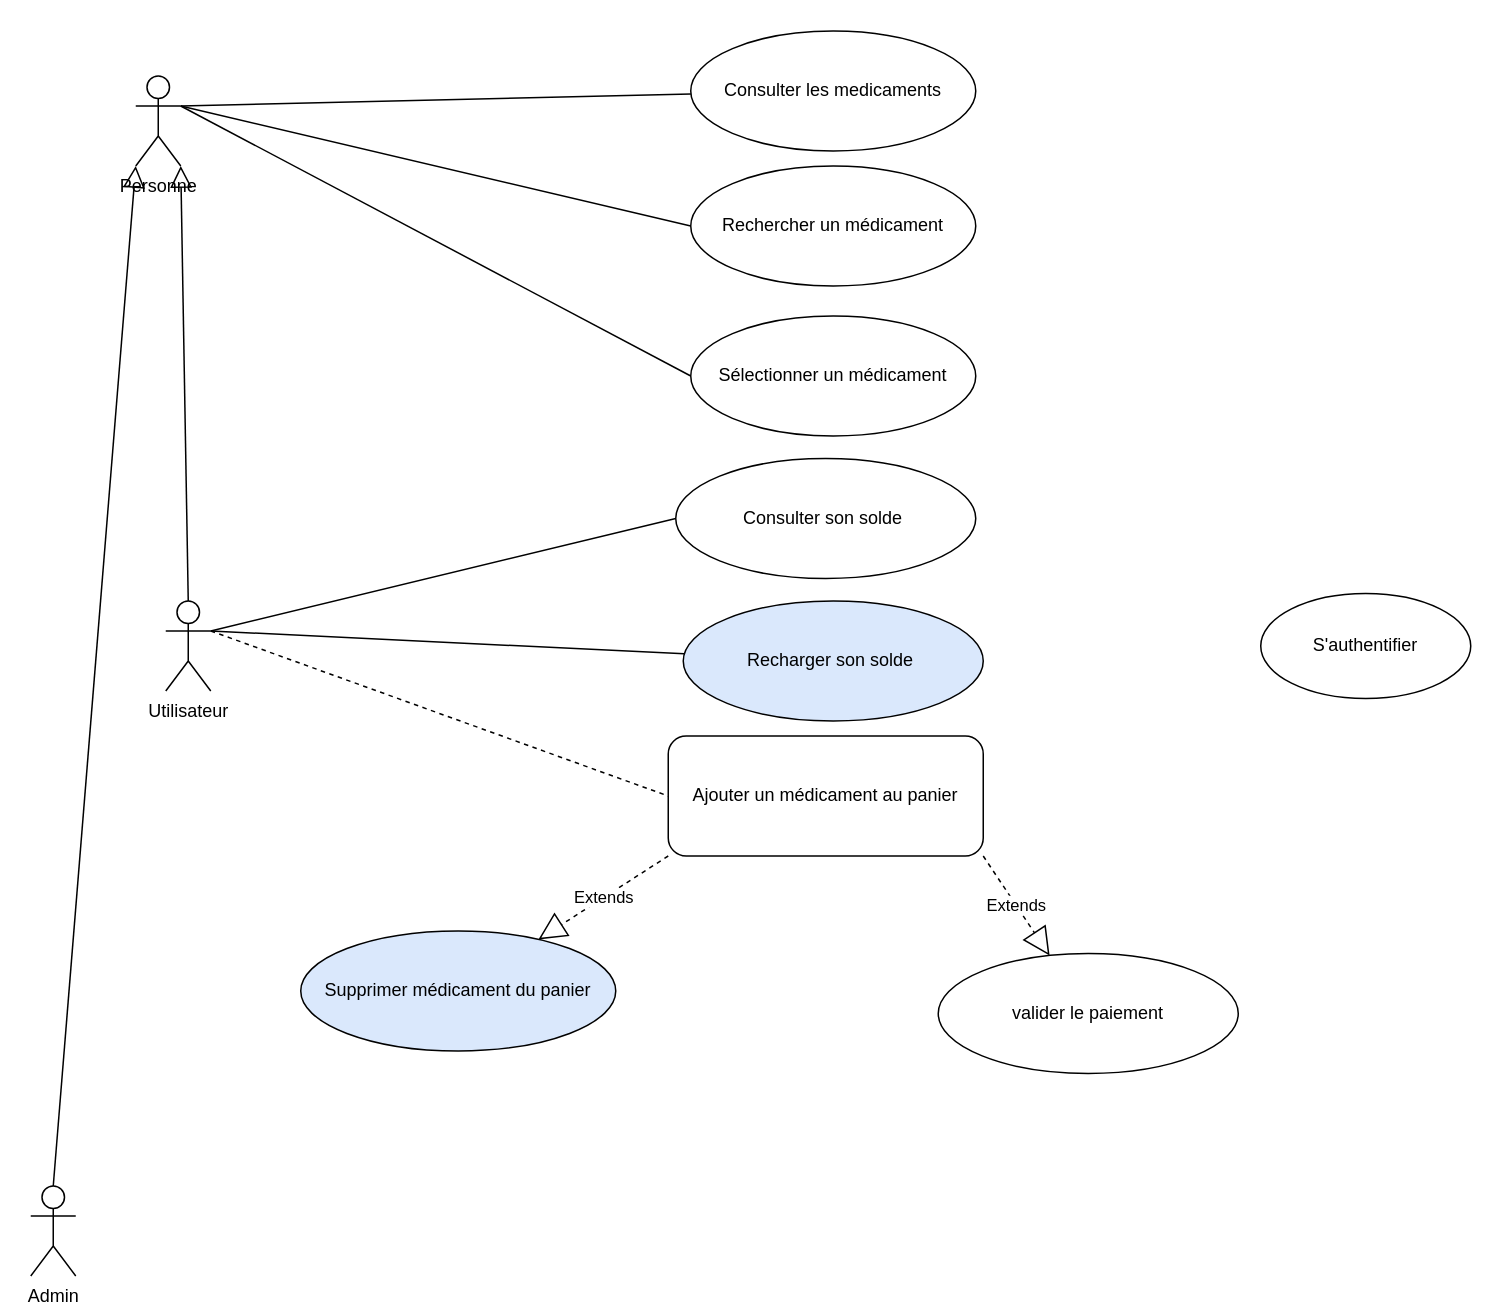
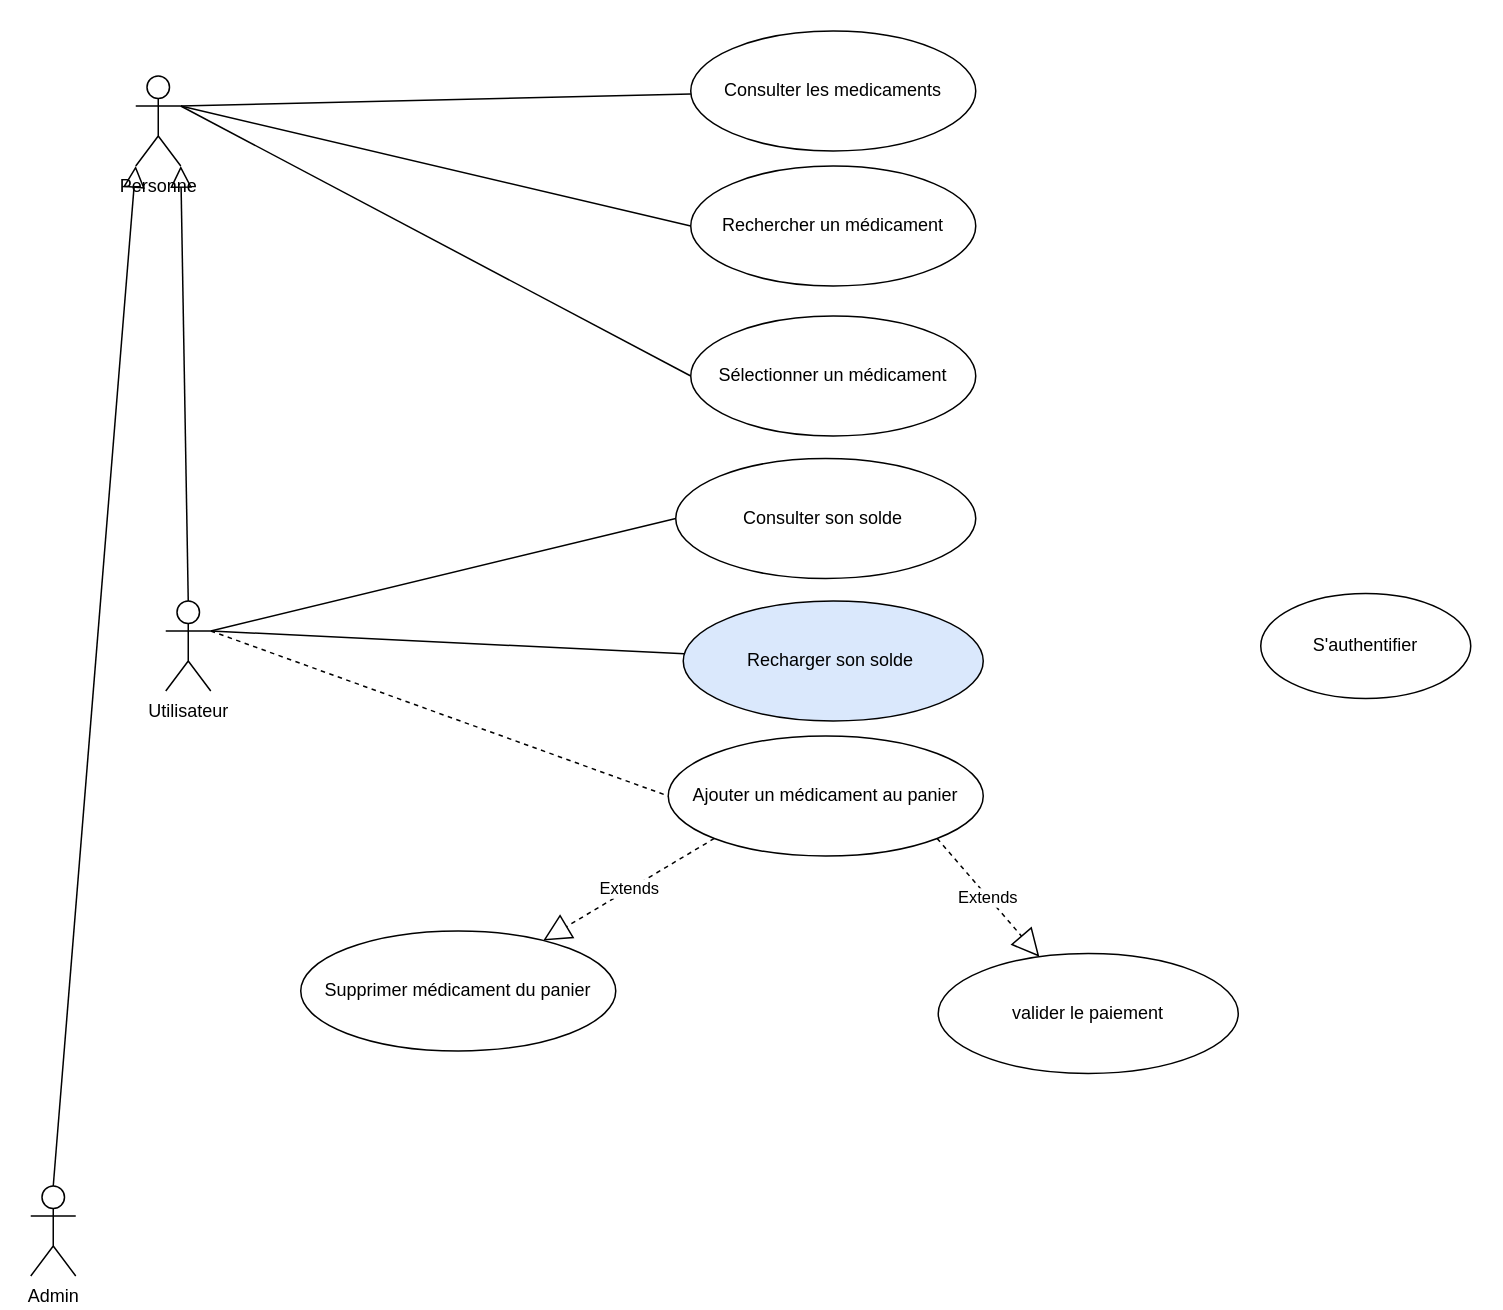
node "Ajouter un médicament au panier": shape rounded rectangle -> ellipse
node "Supprimer médicament du panier": fillcolor #dae8fc -> #ffffff
